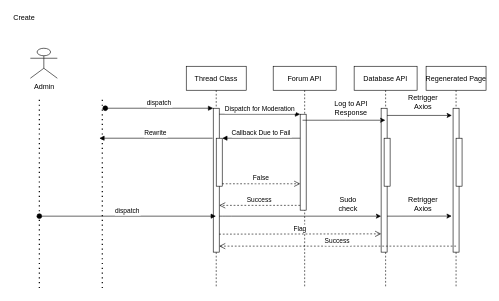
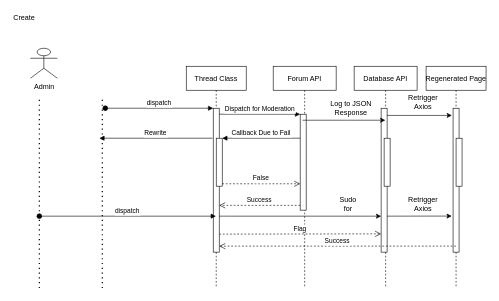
node "Log to API Response": label "Log to API Response" -> "Log to JSON Response"
node "Sudo check": label "Sudo check" -> "Sudo for"
